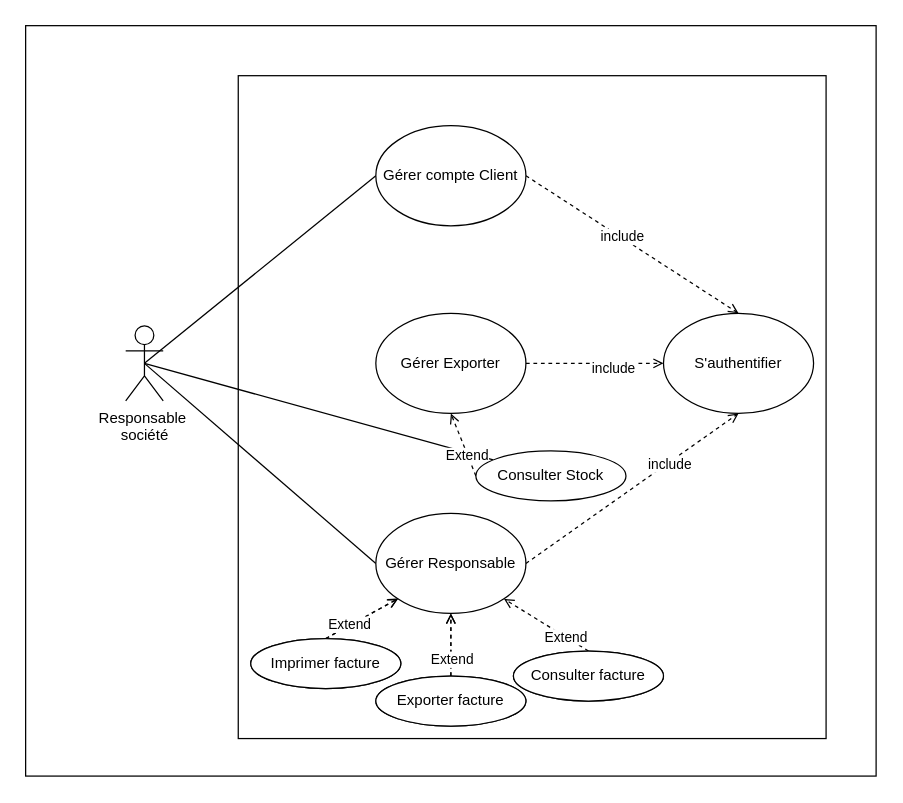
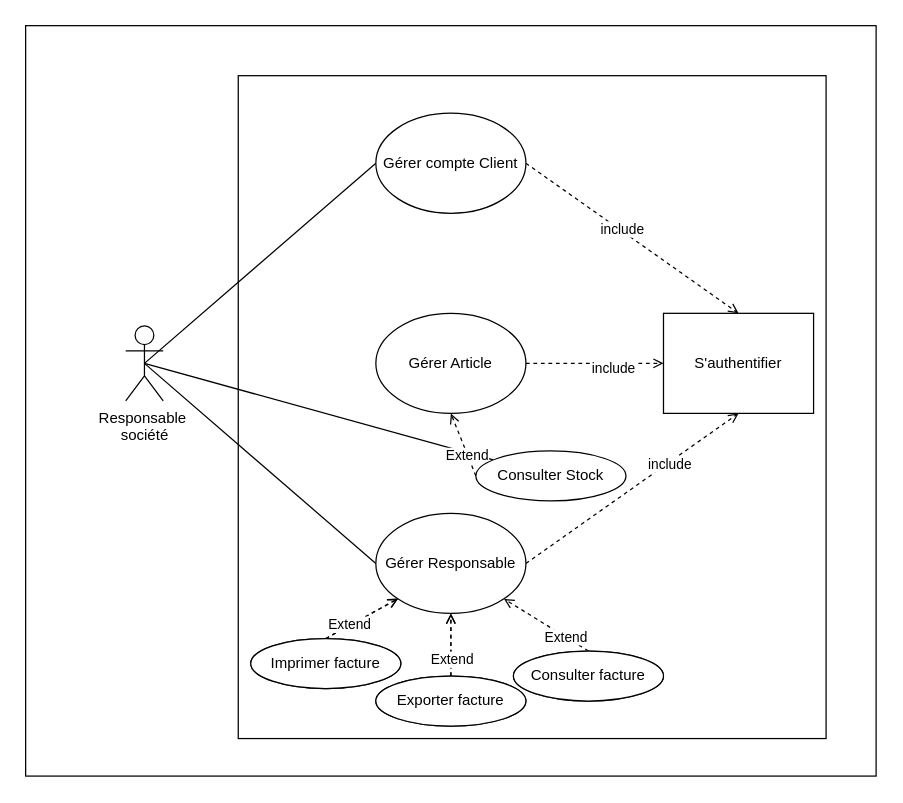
node "Gérer compte Client": moved (451, 176) -> (451, 163)
node "Gérer Exporter": label "Gérer Exporter" -> "Gérer Article"
node "S'authentifier": shape ellipse -> rectangle
